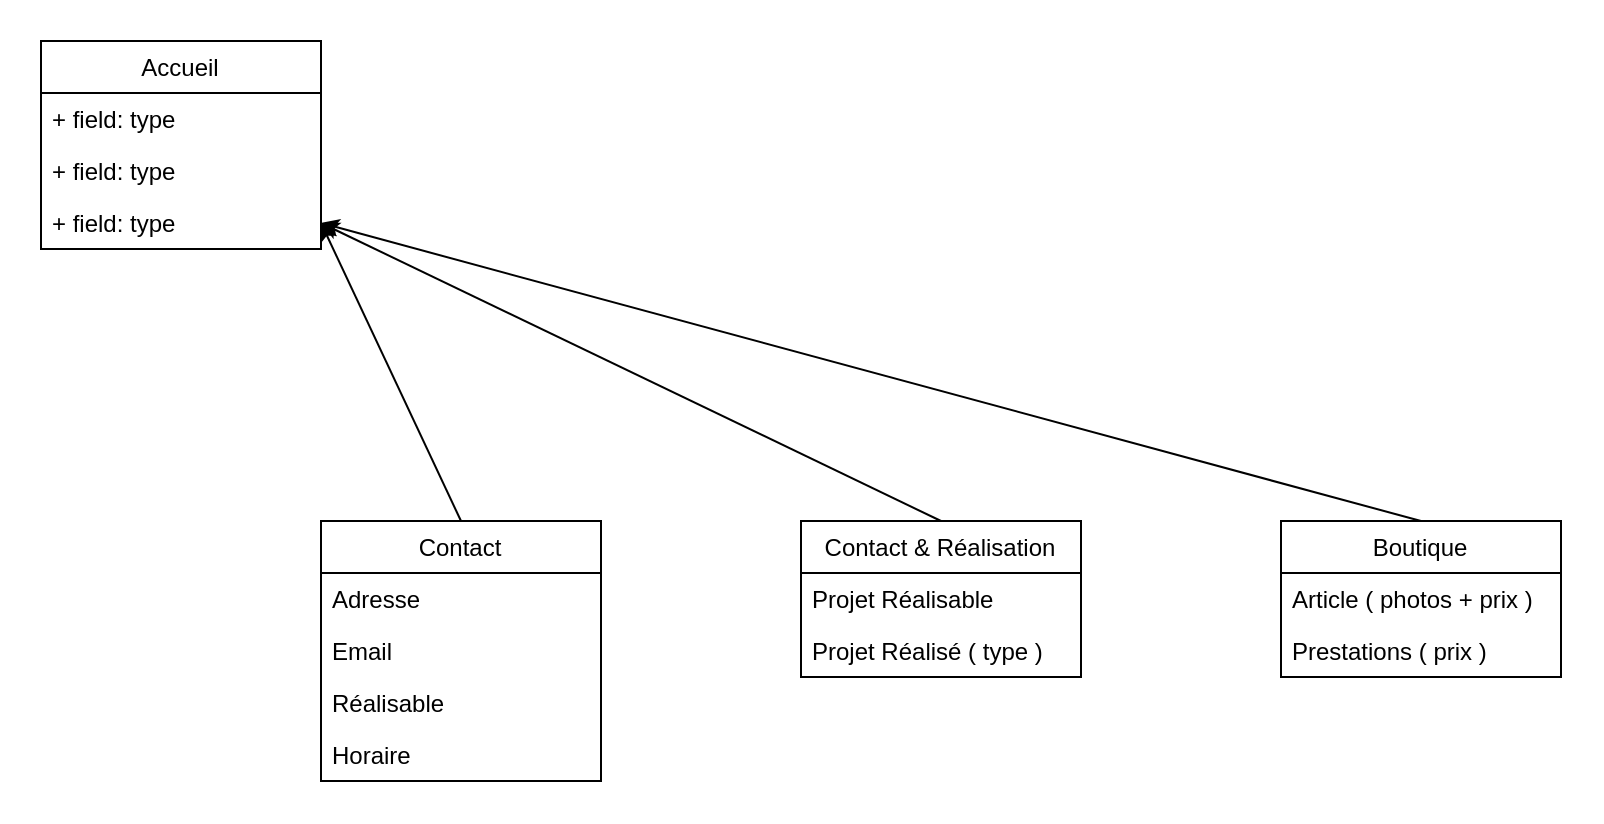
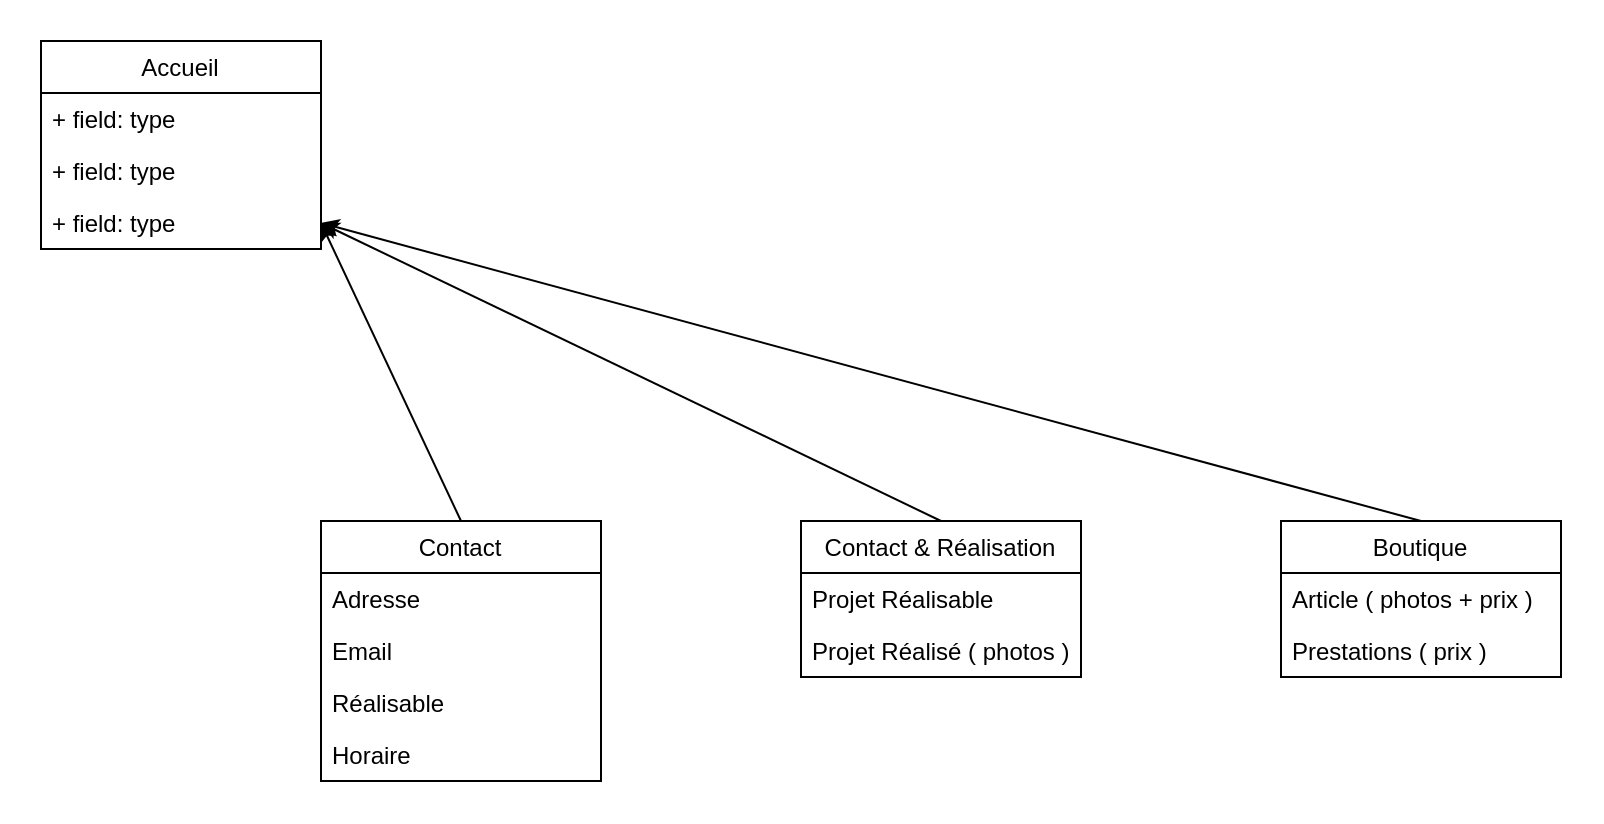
node "Projet Réalisé ( type )": label "Projet Réalisé ( type )" -> "Projet Réalisé ( photos )"
